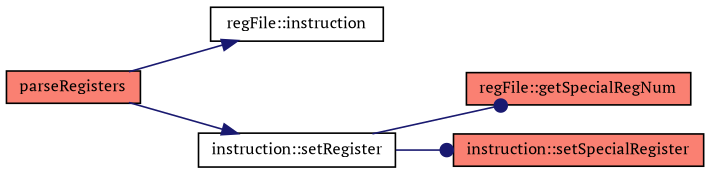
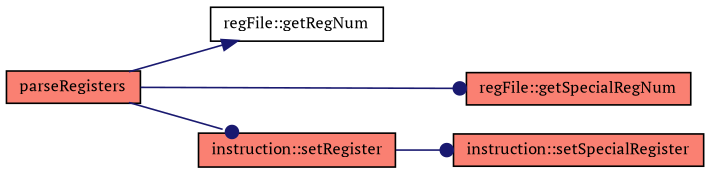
node "regFile::instruction": label "regFile::instruction" -> "regFile::getRegNum"
edge "parseRegisters" -> "instruction::setRegister": arrowhead normal -> dot
edge "instruction::setRegister" -> "regFile::getSpecialRegNum": now "parseRegisters" -> "regFile::getSpecialRegNum"
node "instruction::setRegister": fillcolor white -> salmon
